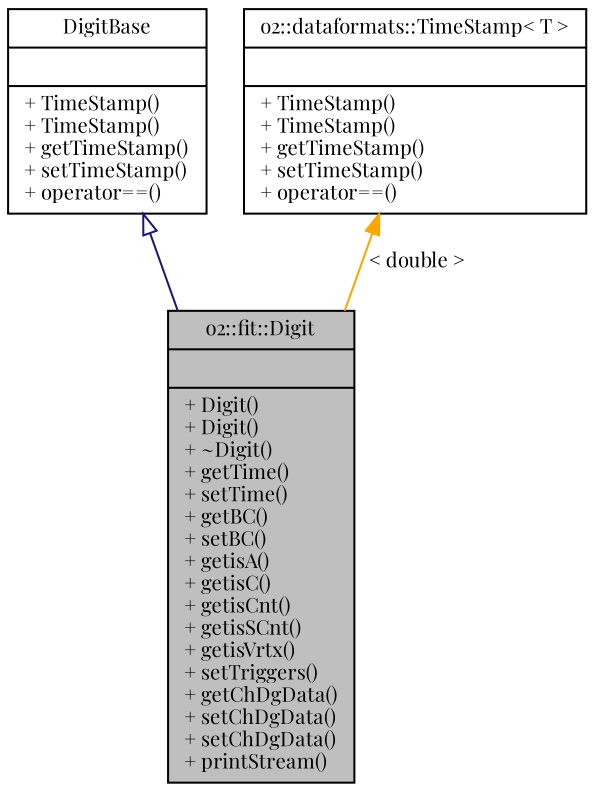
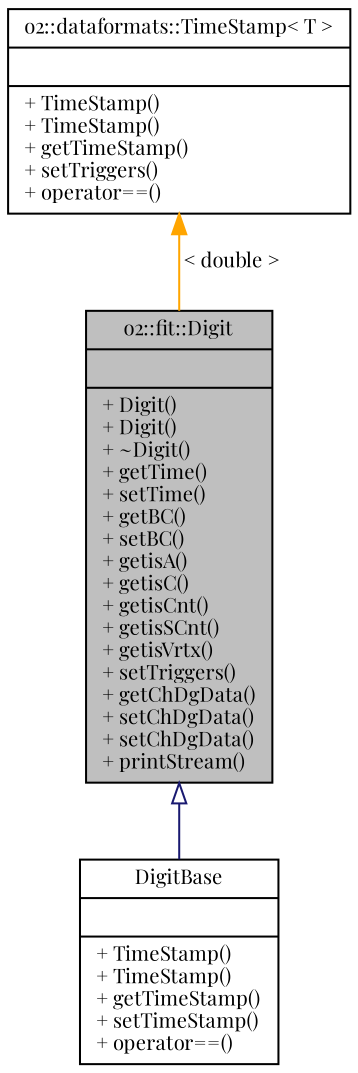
node "o2::dataformats::TimeStamp< T >": text "+ setTimeStamp()" -> "+ setTriggers()"
edge "o2::fit::Digit" -> "DigitBase": reversed
